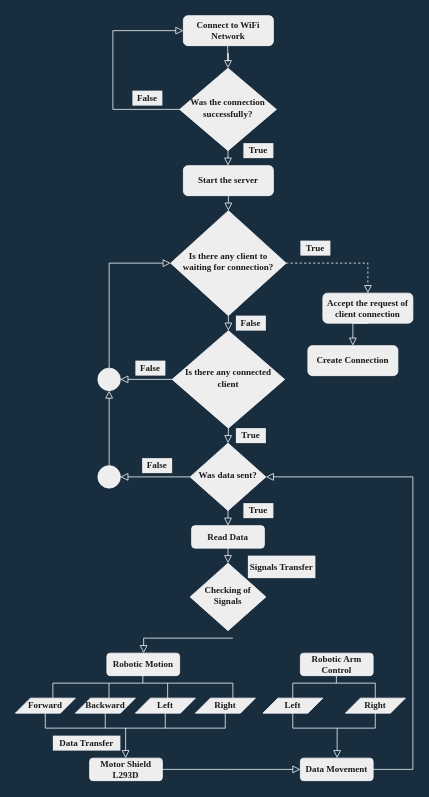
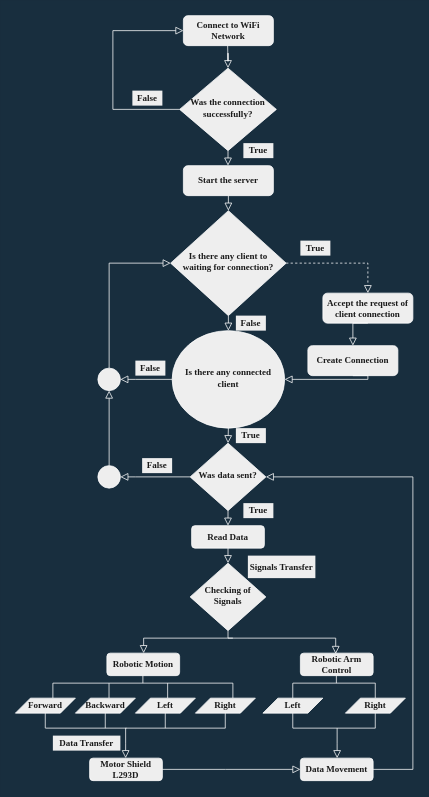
node "Is there any connected client": shape diamond -> ellipse
edge "Create Connection" -> "Is there any connected client": added
edge "Checking of Signals" -> "Robotic Arm Control": added
